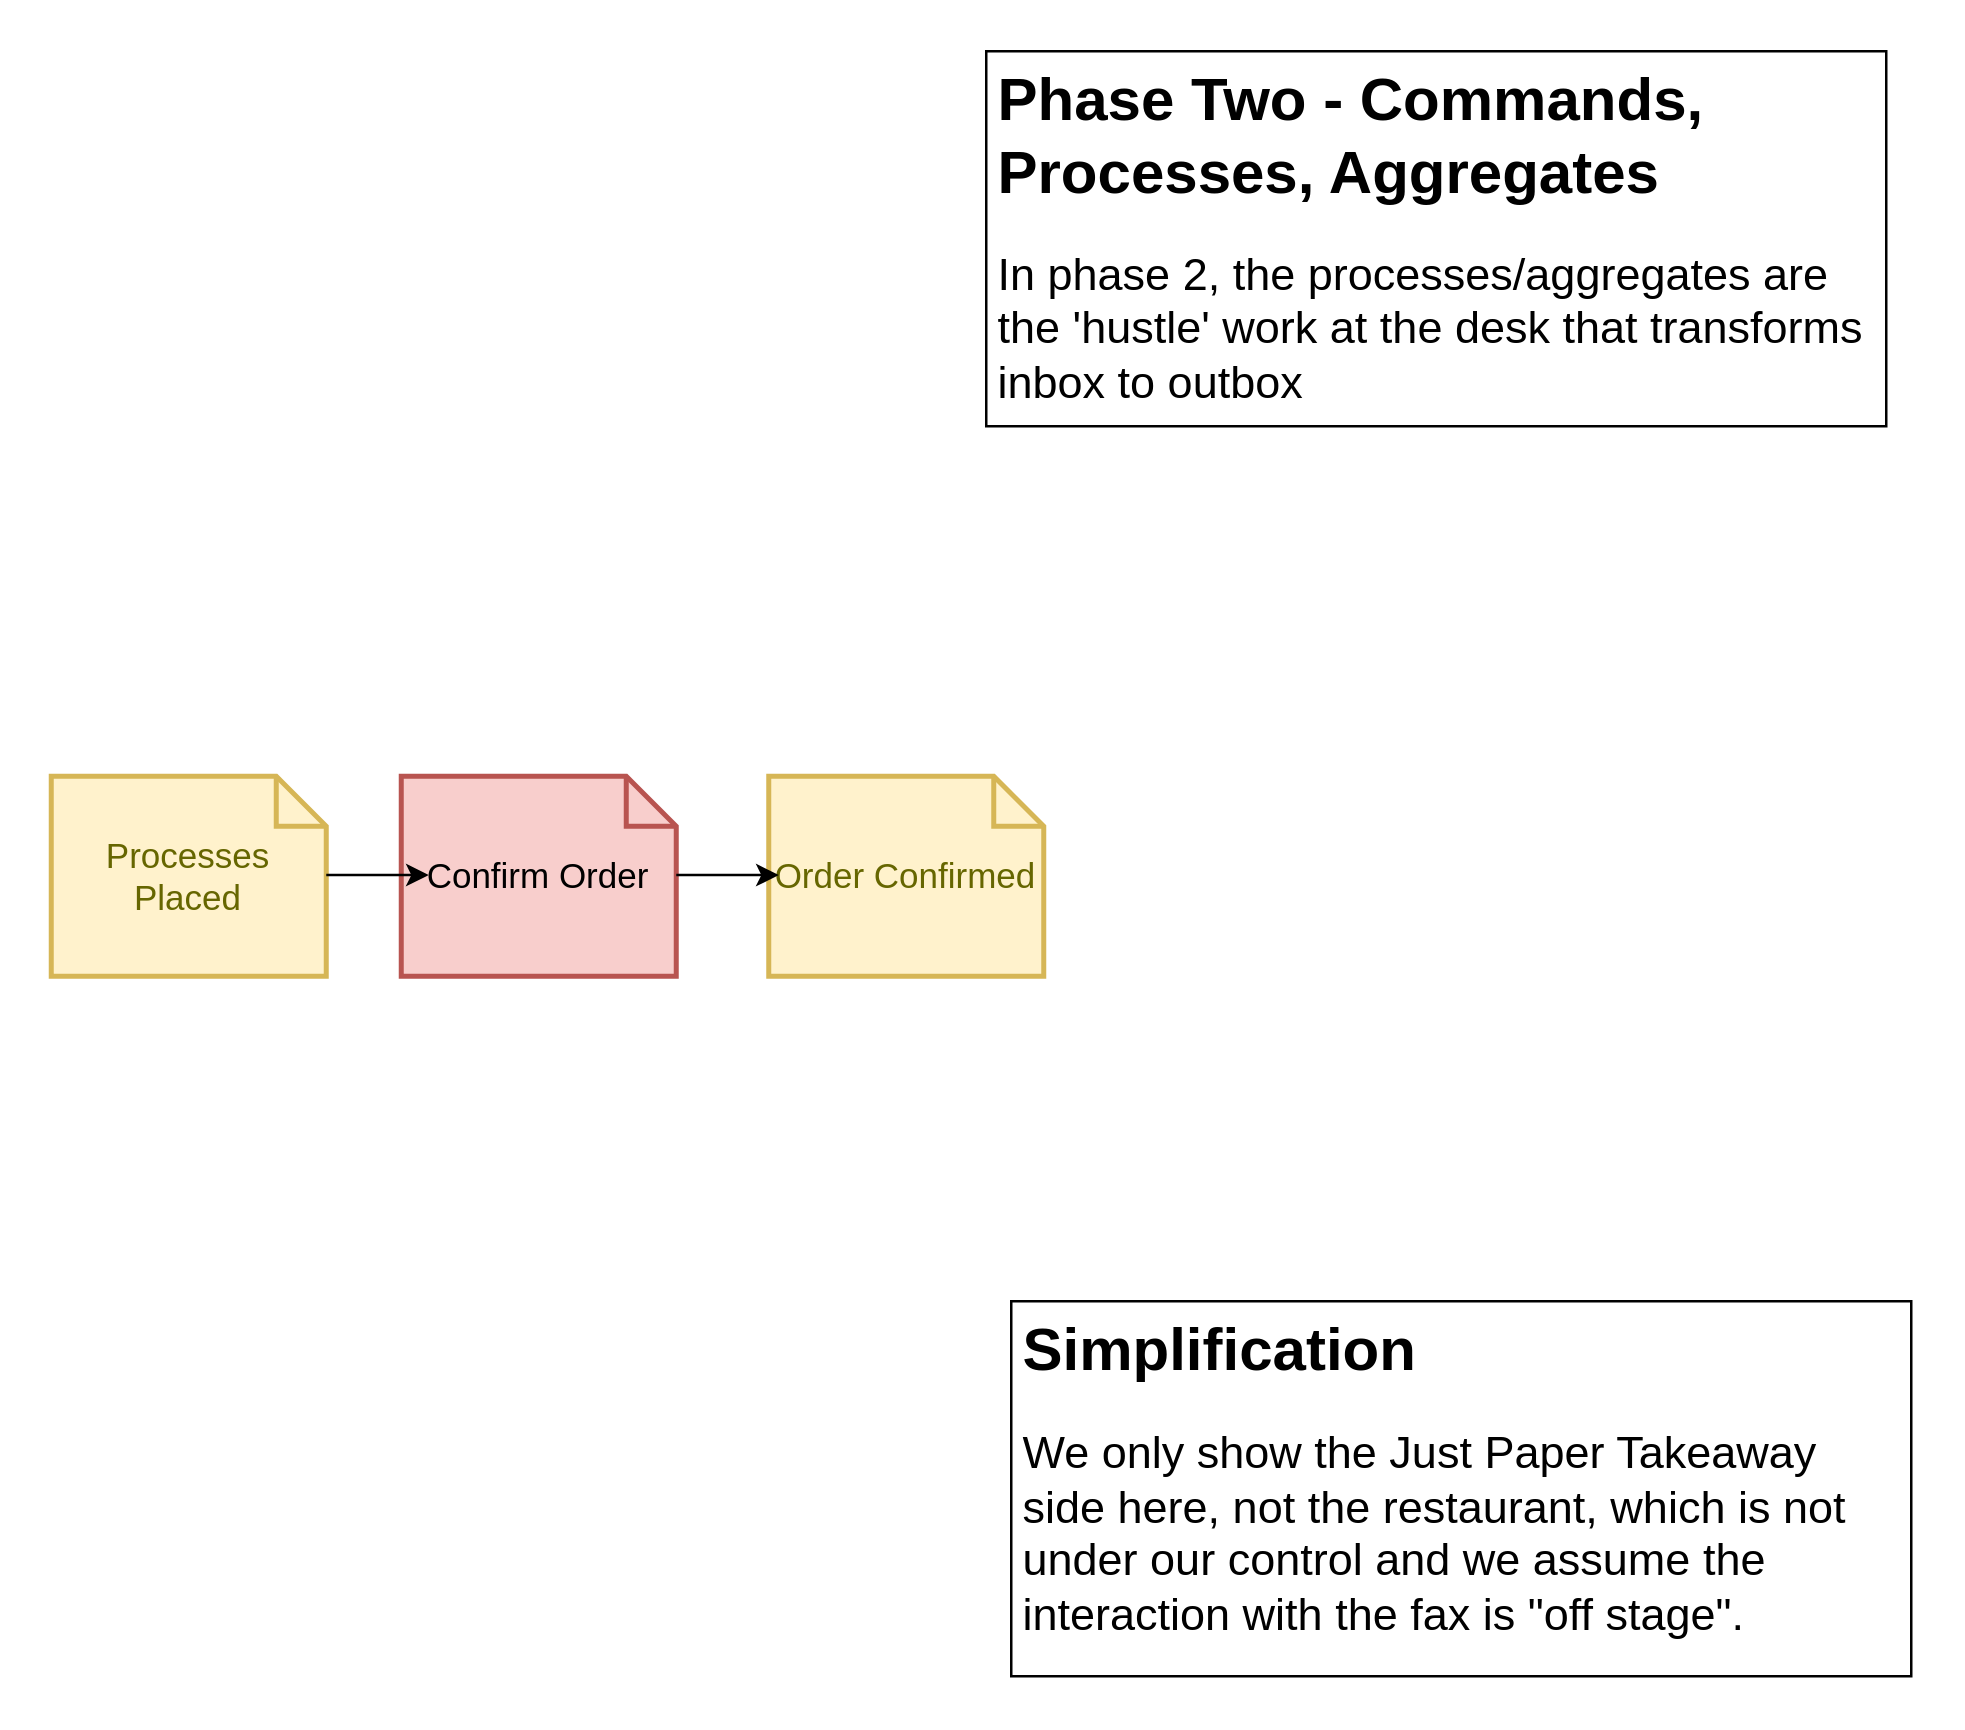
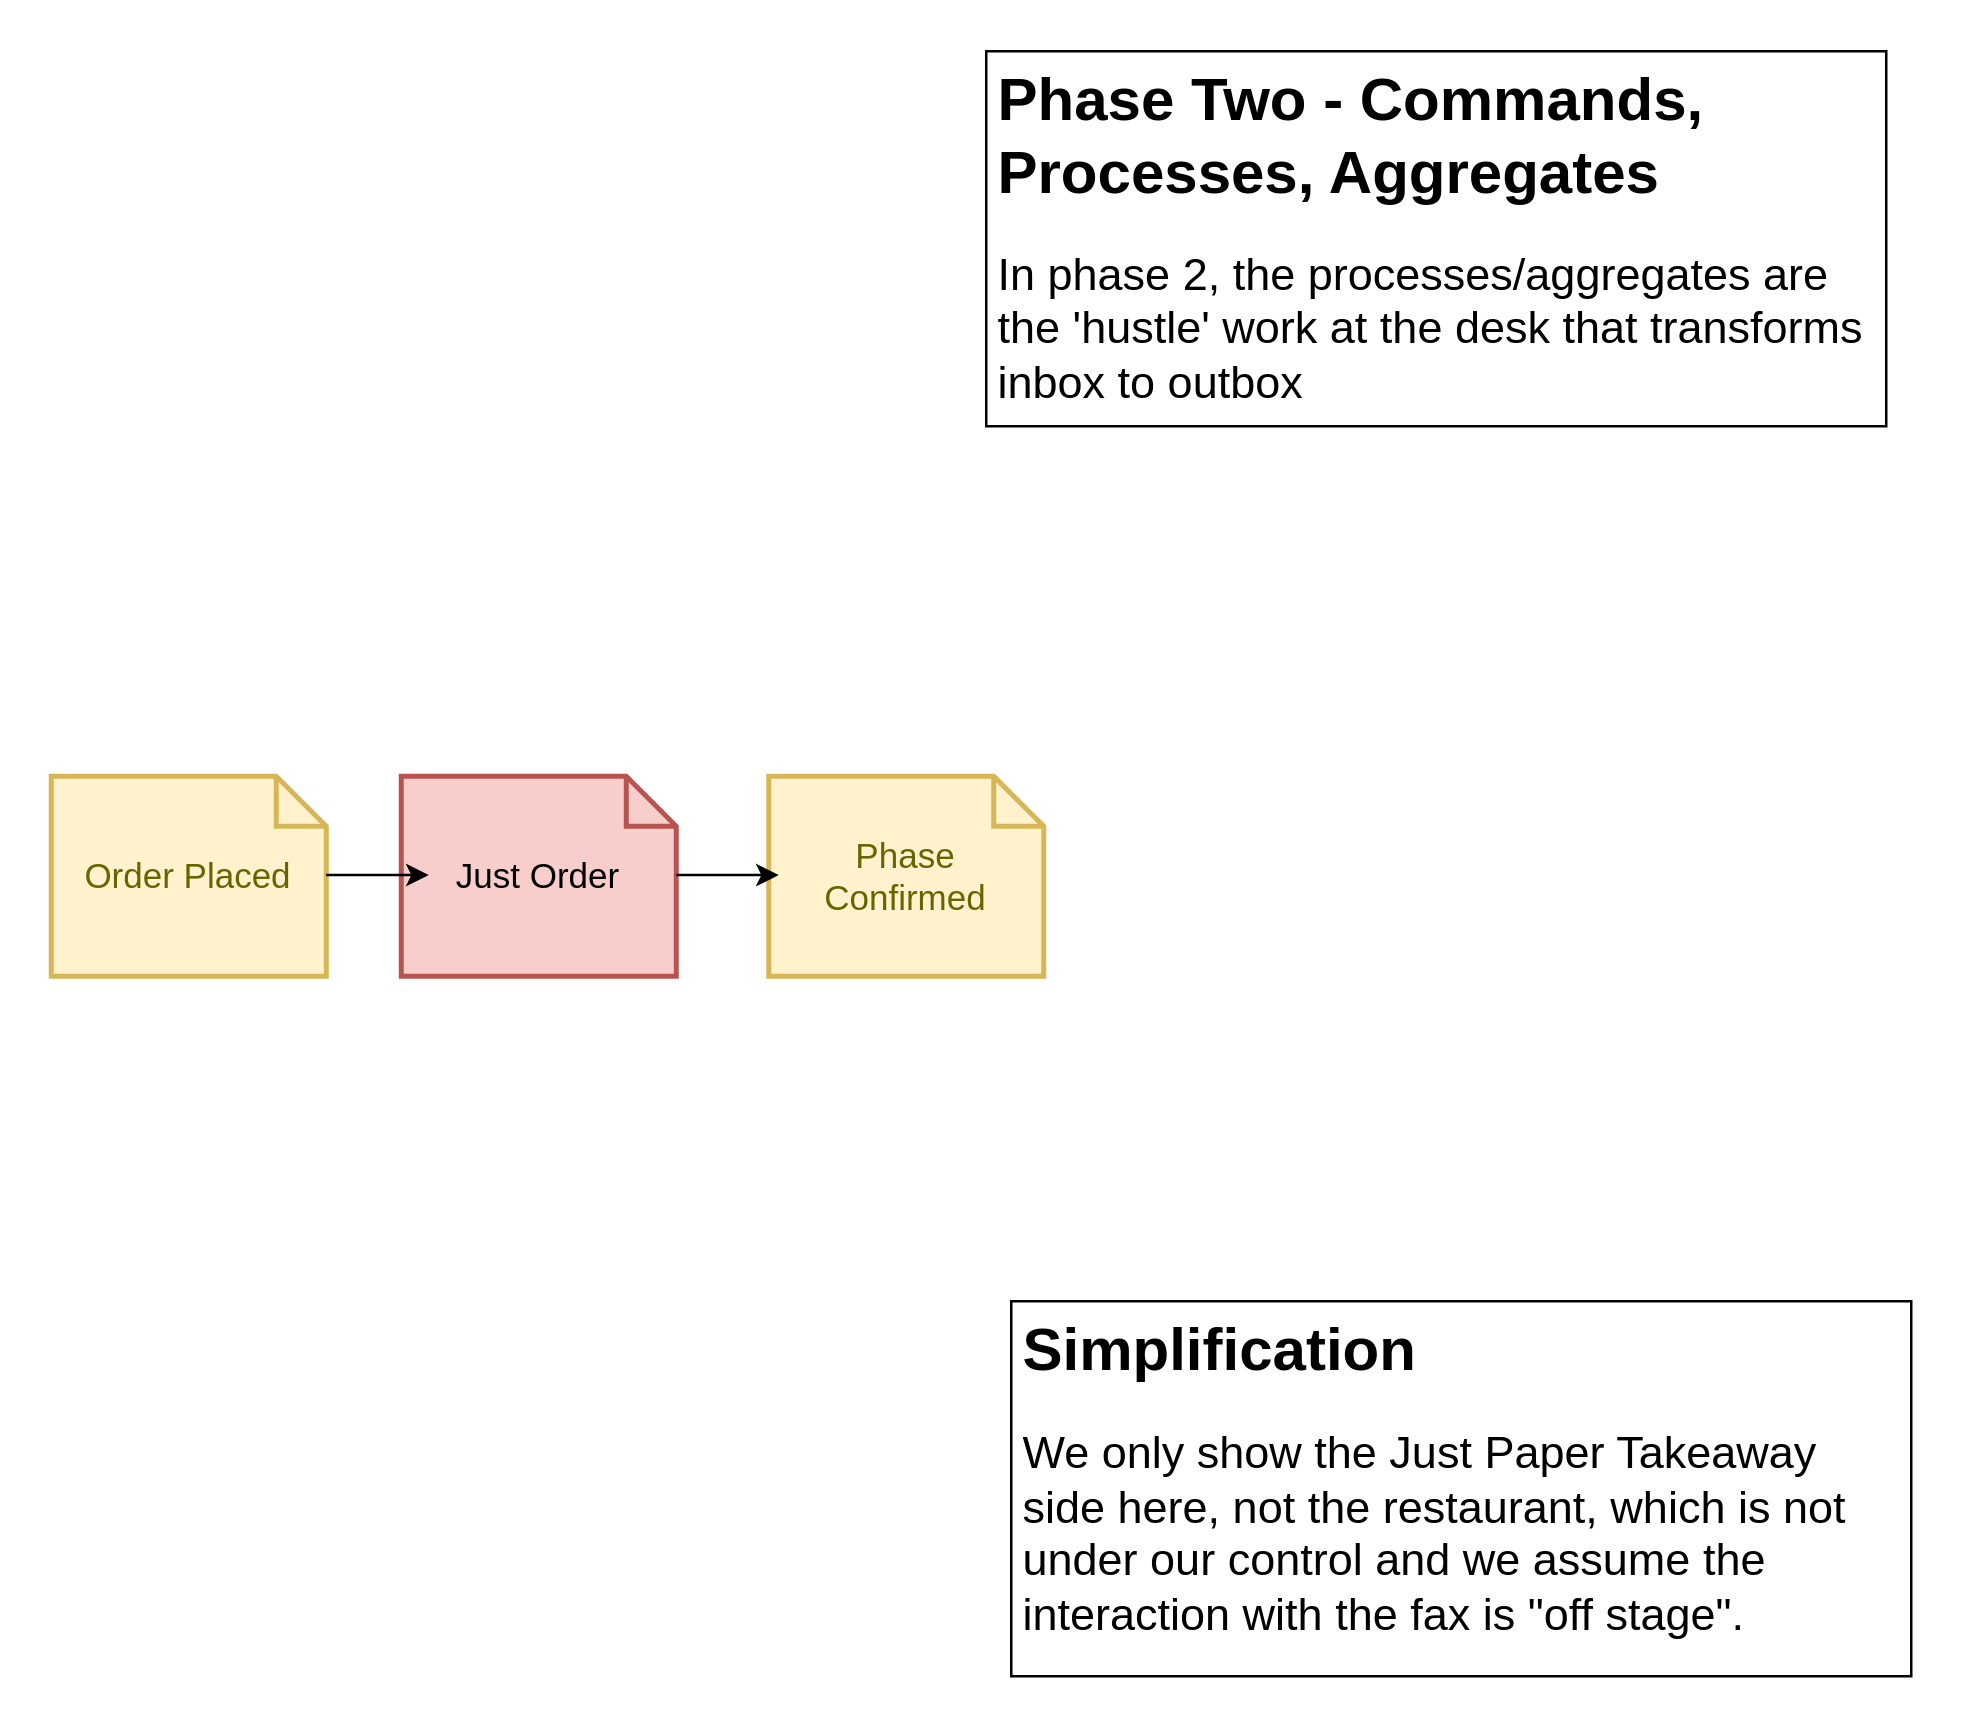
node "Processes Placed": label "Processes Placed" -> "Order Placed"
node "Confirm Order": label "Confirm Order" -> "Just Order"
node "Order Confirmed": label "Order Confirmed" -> "Phase Confirmed"
